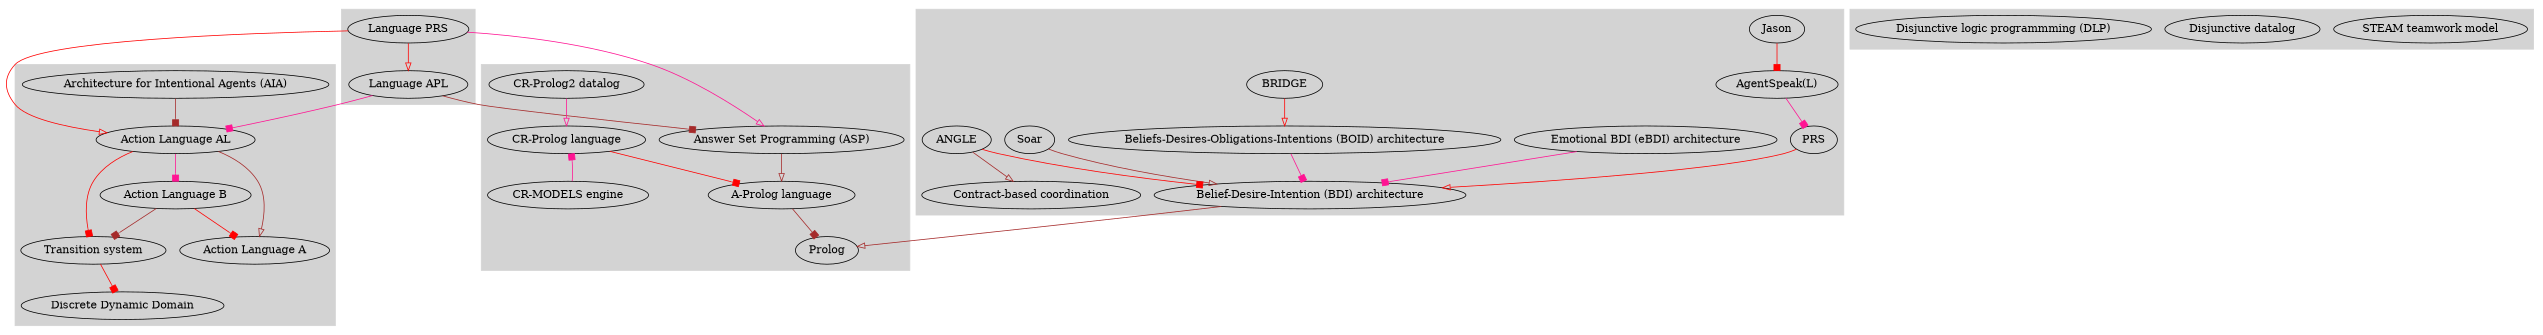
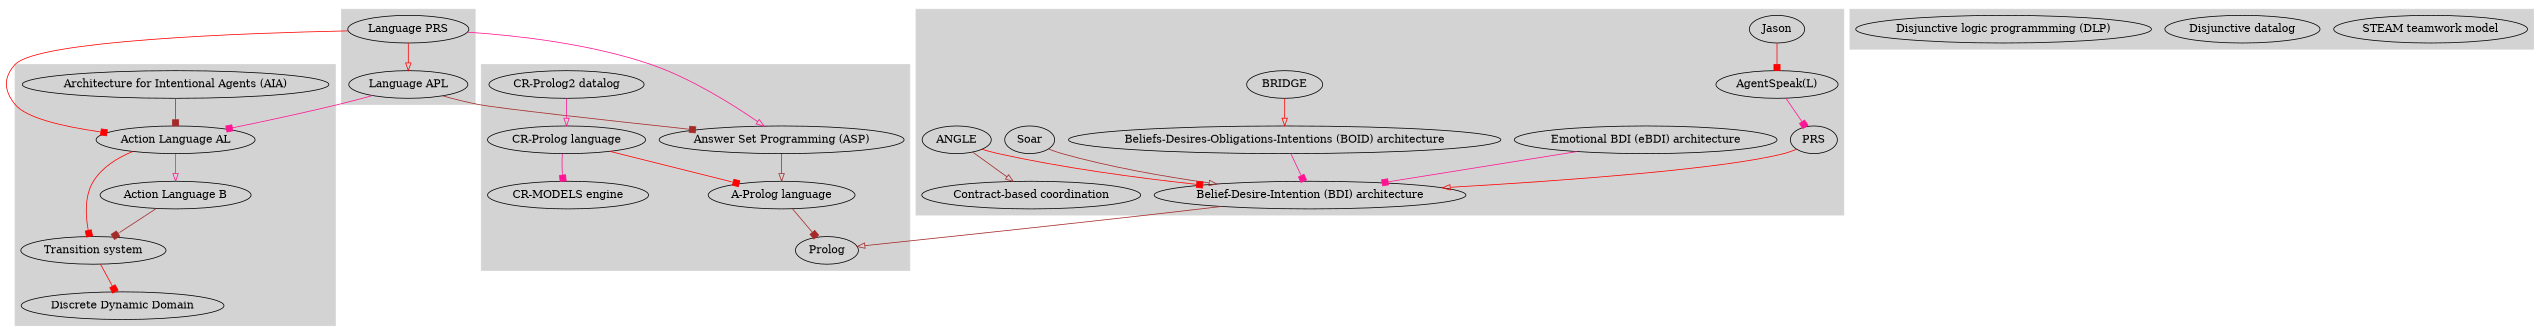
edge "Language PRS" -> "Action Language AL": arrowhead onormal -> box
edge "Action Language AL" -> "Action Language B": arrowhead box -> onormal
edge "CR-MODELS engine" -> "CR-Prolog language": reversed
node "Action Language A": removed
